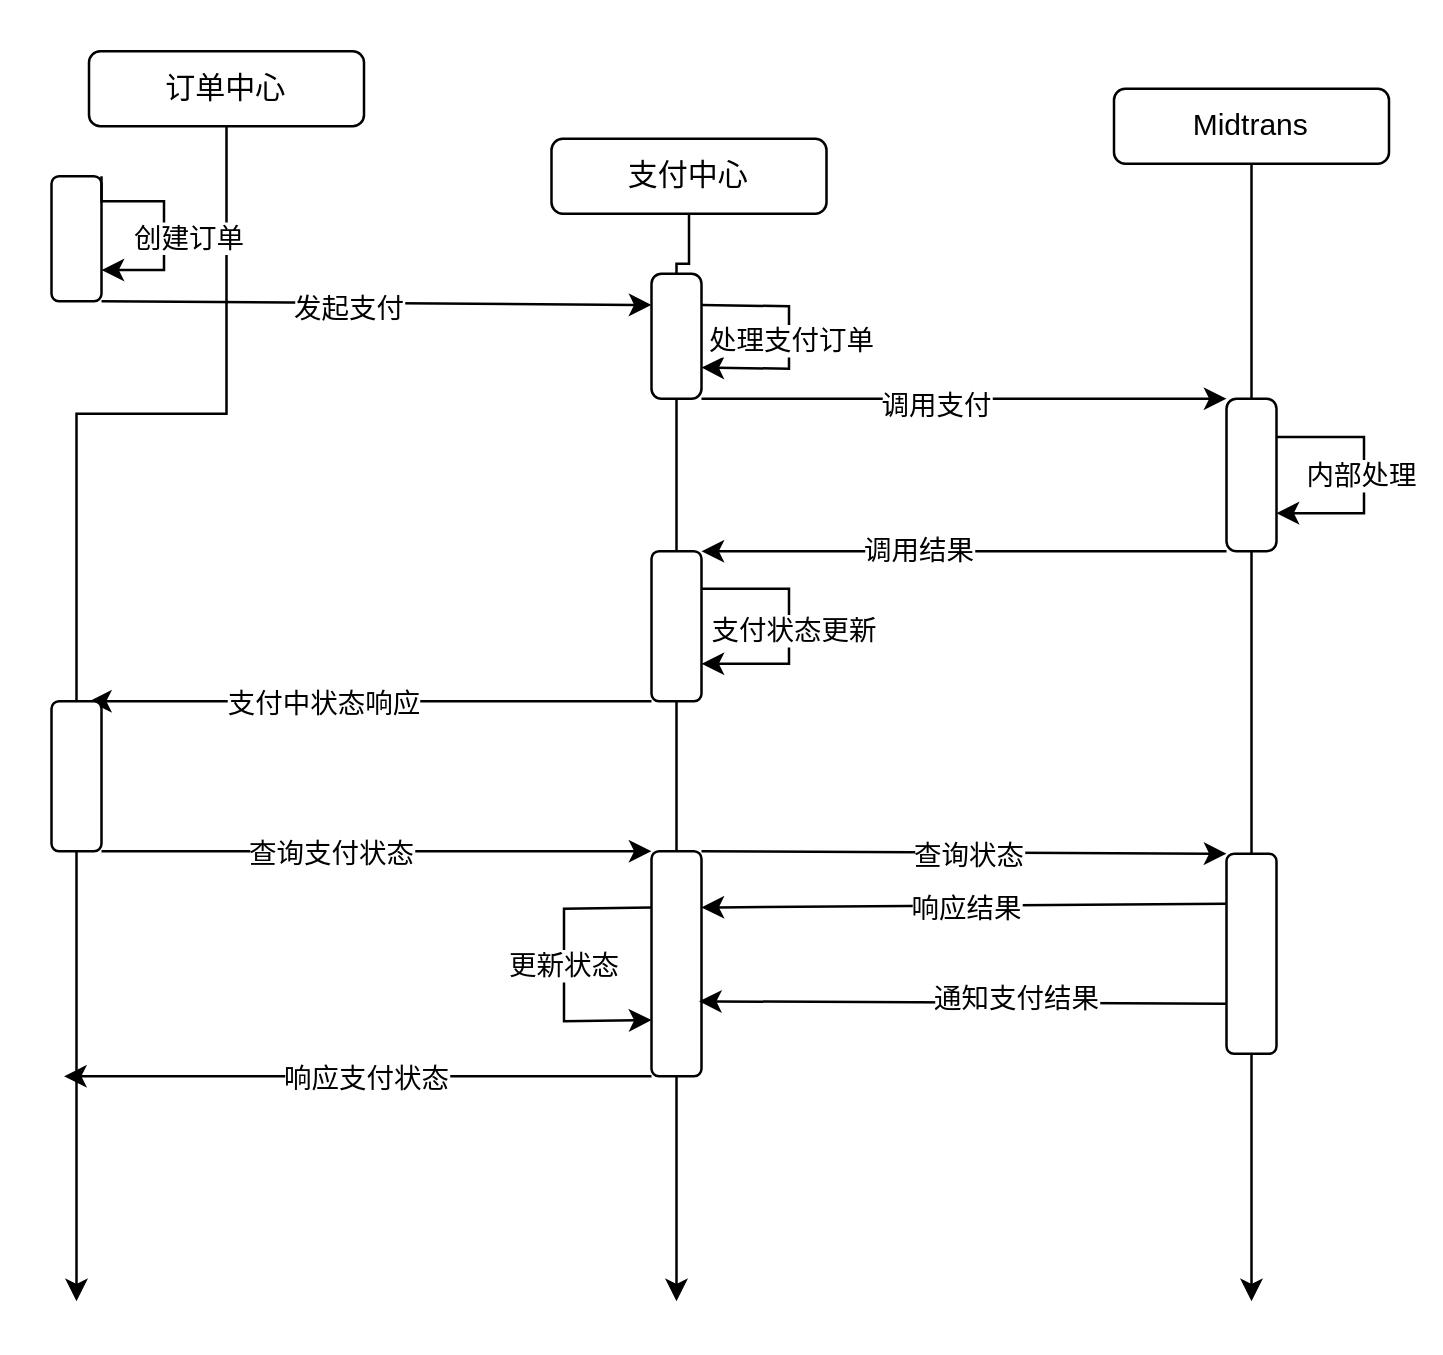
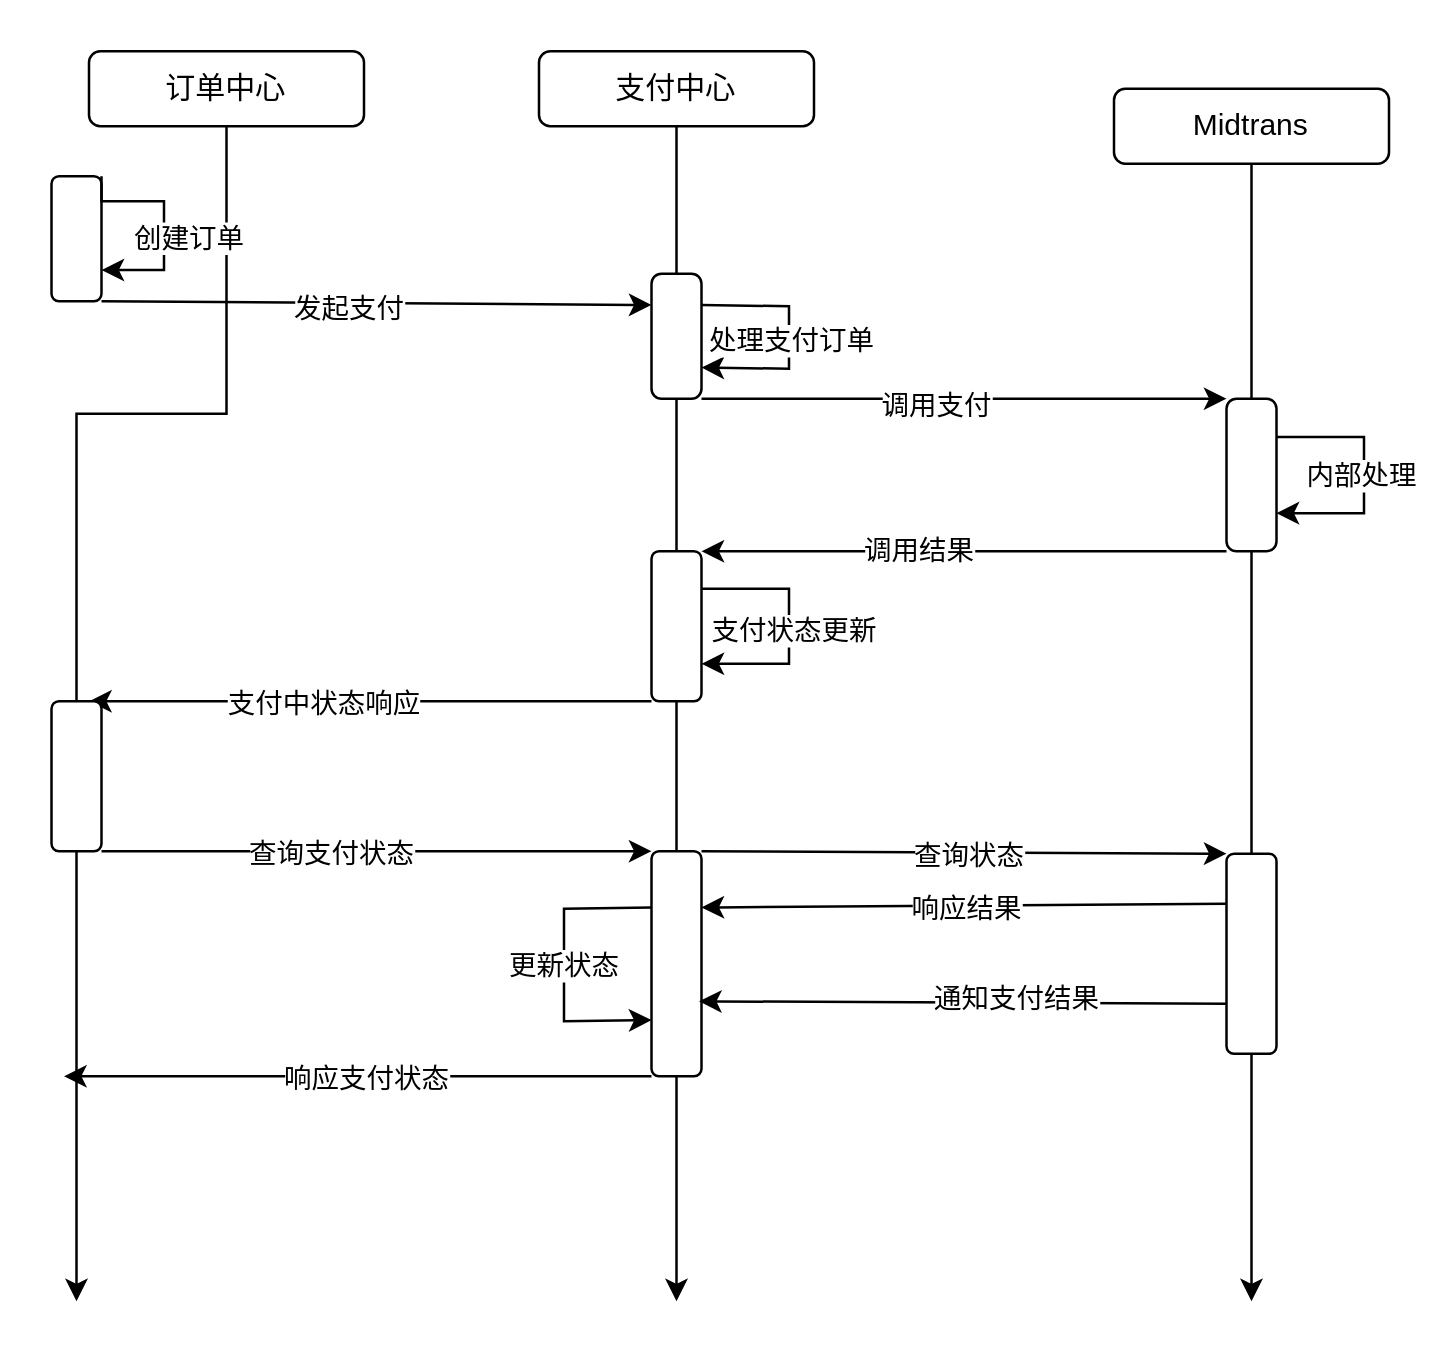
node "支付中心": moved (689, 176) -> (676, 89)
